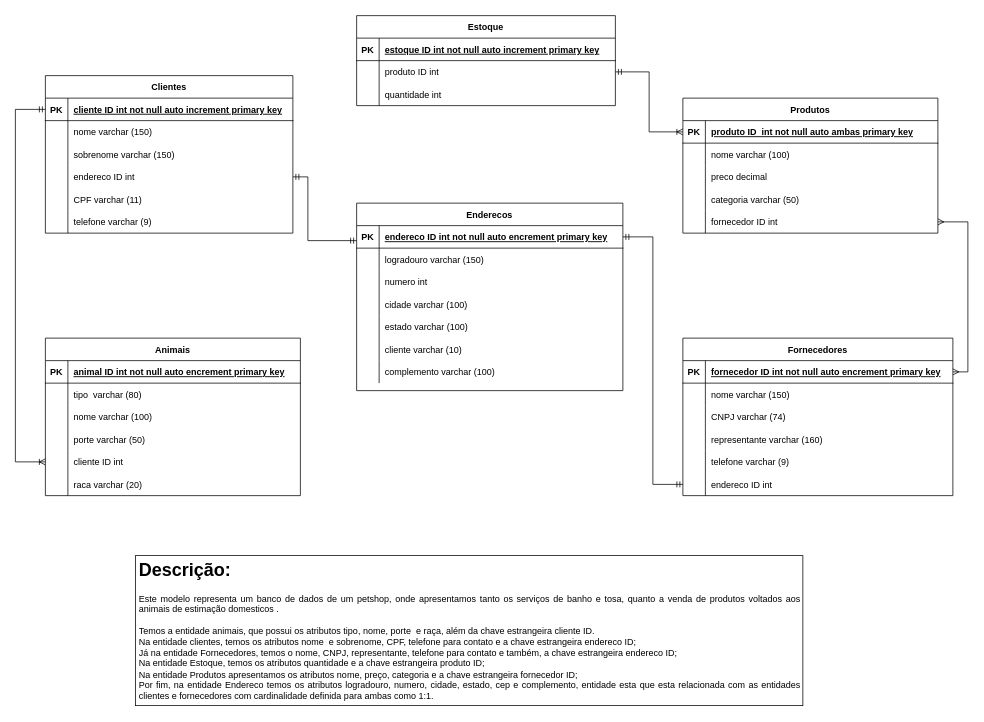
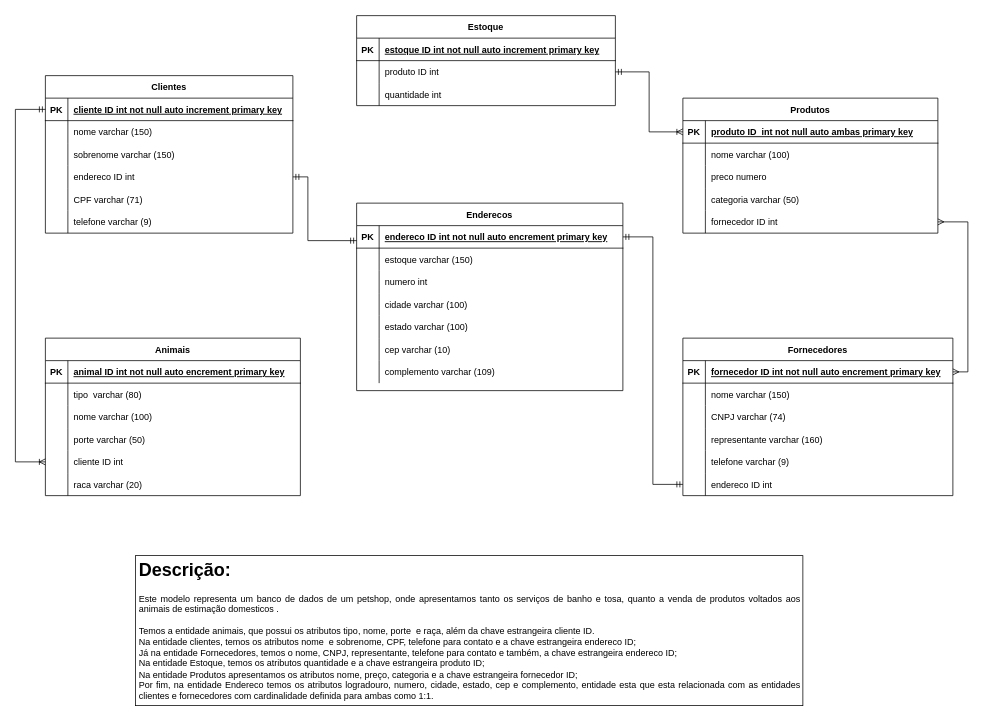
node "preco decimal": label "preco decimal" -> "preco numero"
node "CPF varchar (11)": label "CPF varchar (11)" -> "CPF varchar (71)"
node "logradouro varchar (150)": label "logradouro varchar (150)" -> "estoque varchar (150)"
node "cliente varchar (10)": label "cliente varchar (10)" -> "cep varchar (10)"
node "complemento varchar (100)": label "complemento varchar (100)" -> "complemento varchar (109)"
